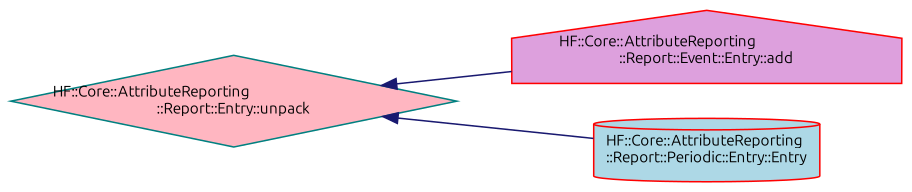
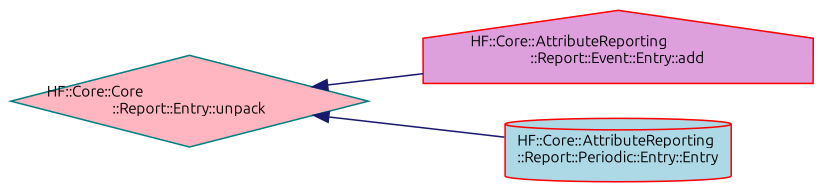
node "HF::Core::AttributeReporting ::Report::Entry::unpack": label "HF::Core::AttributeReporting ::Report::Entry::unpack" -> "HF::Core::Core ::Report::Entry::unpack"
